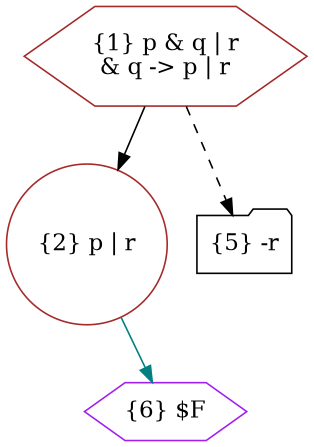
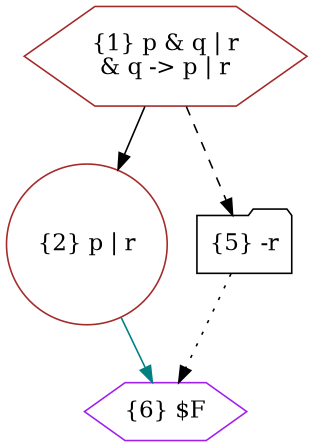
edge "{5} -r" -> "{6} $F": added
